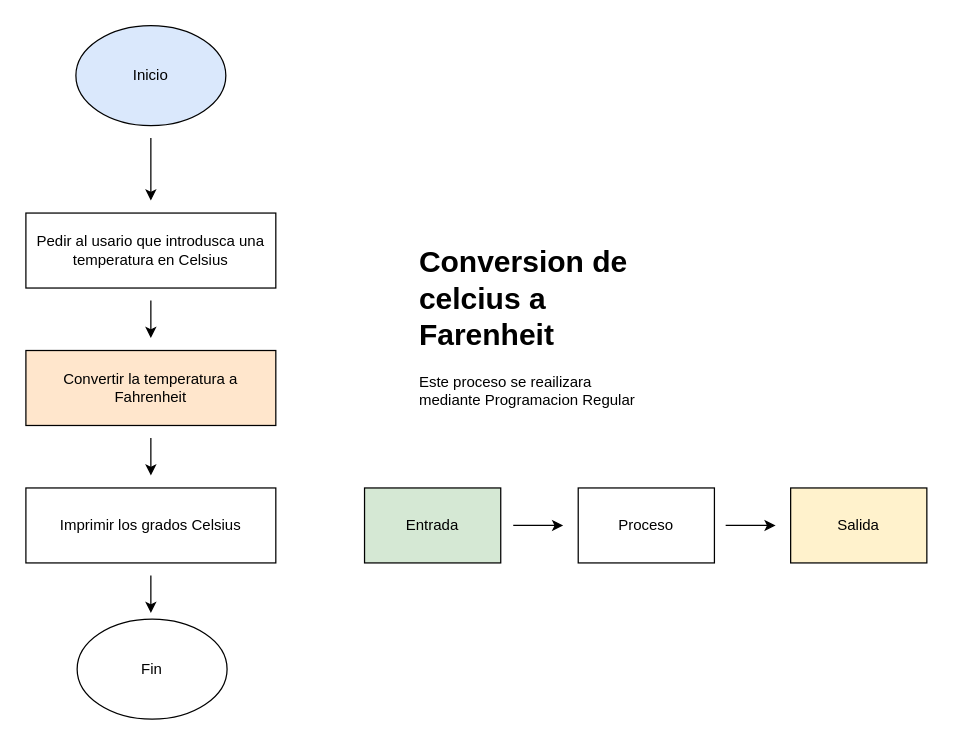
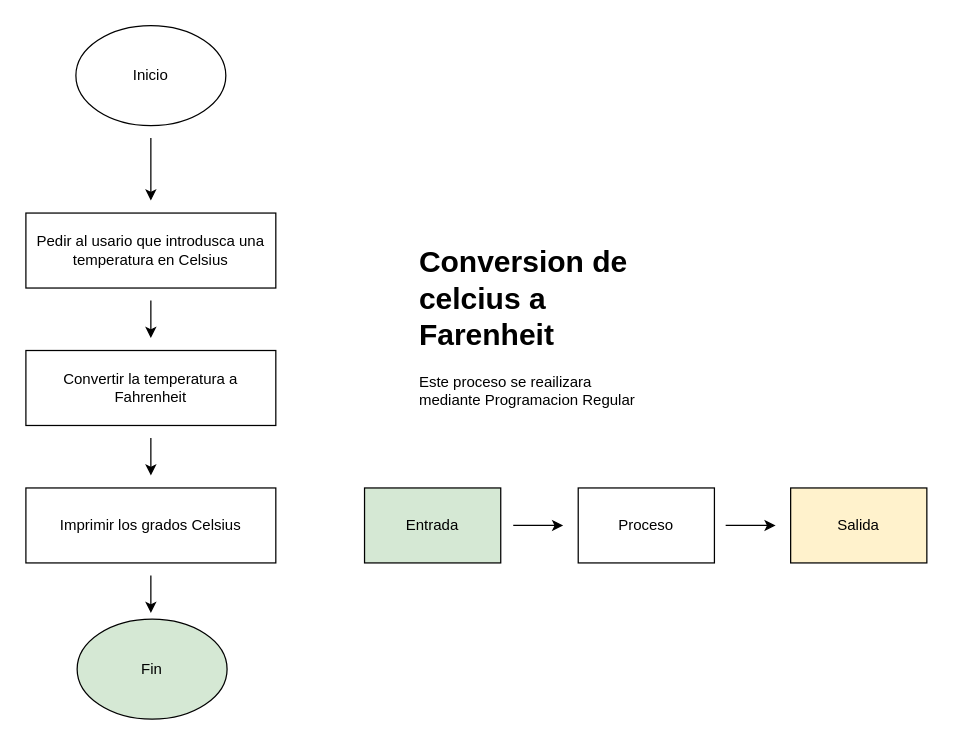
node "Inicio": fillcolor #dae8fc -> #ffffff
node "Convertir la temperatura a Fahrenheit": fillcolor #ffe6cc -> #ffffff
node "Fin": fillcolor #ffffff -> #d5e8d4
